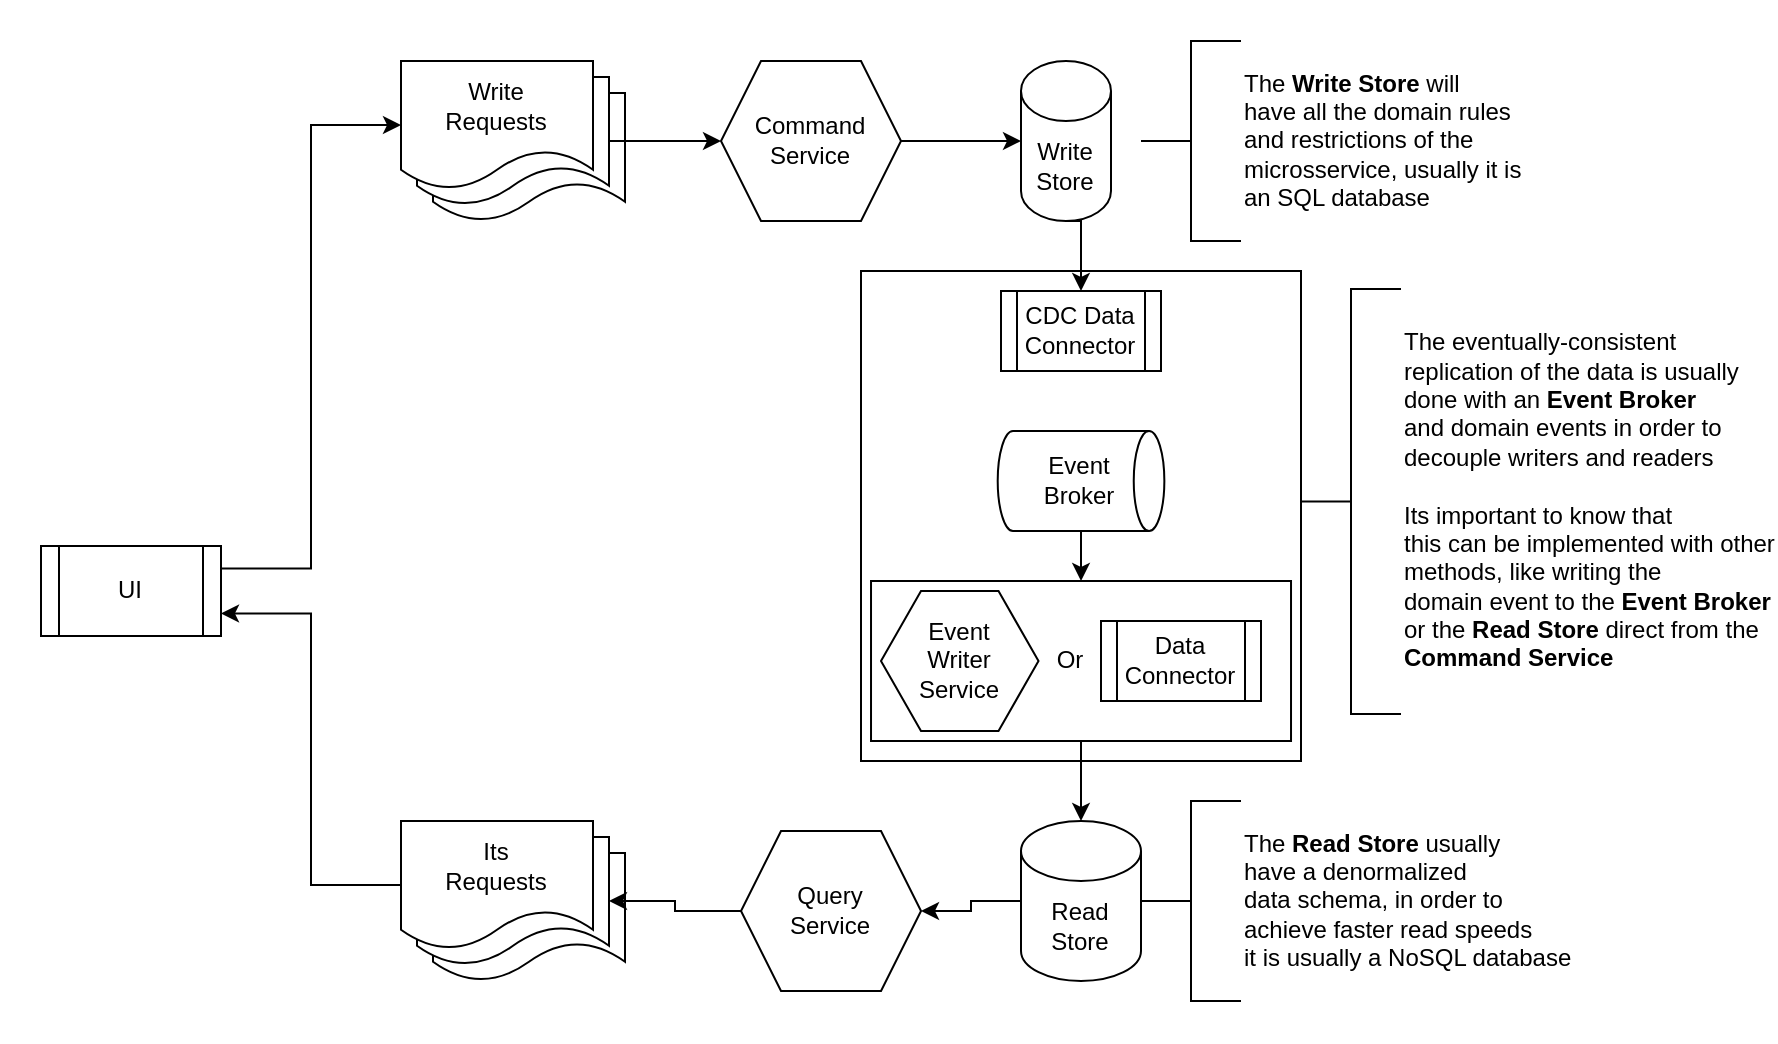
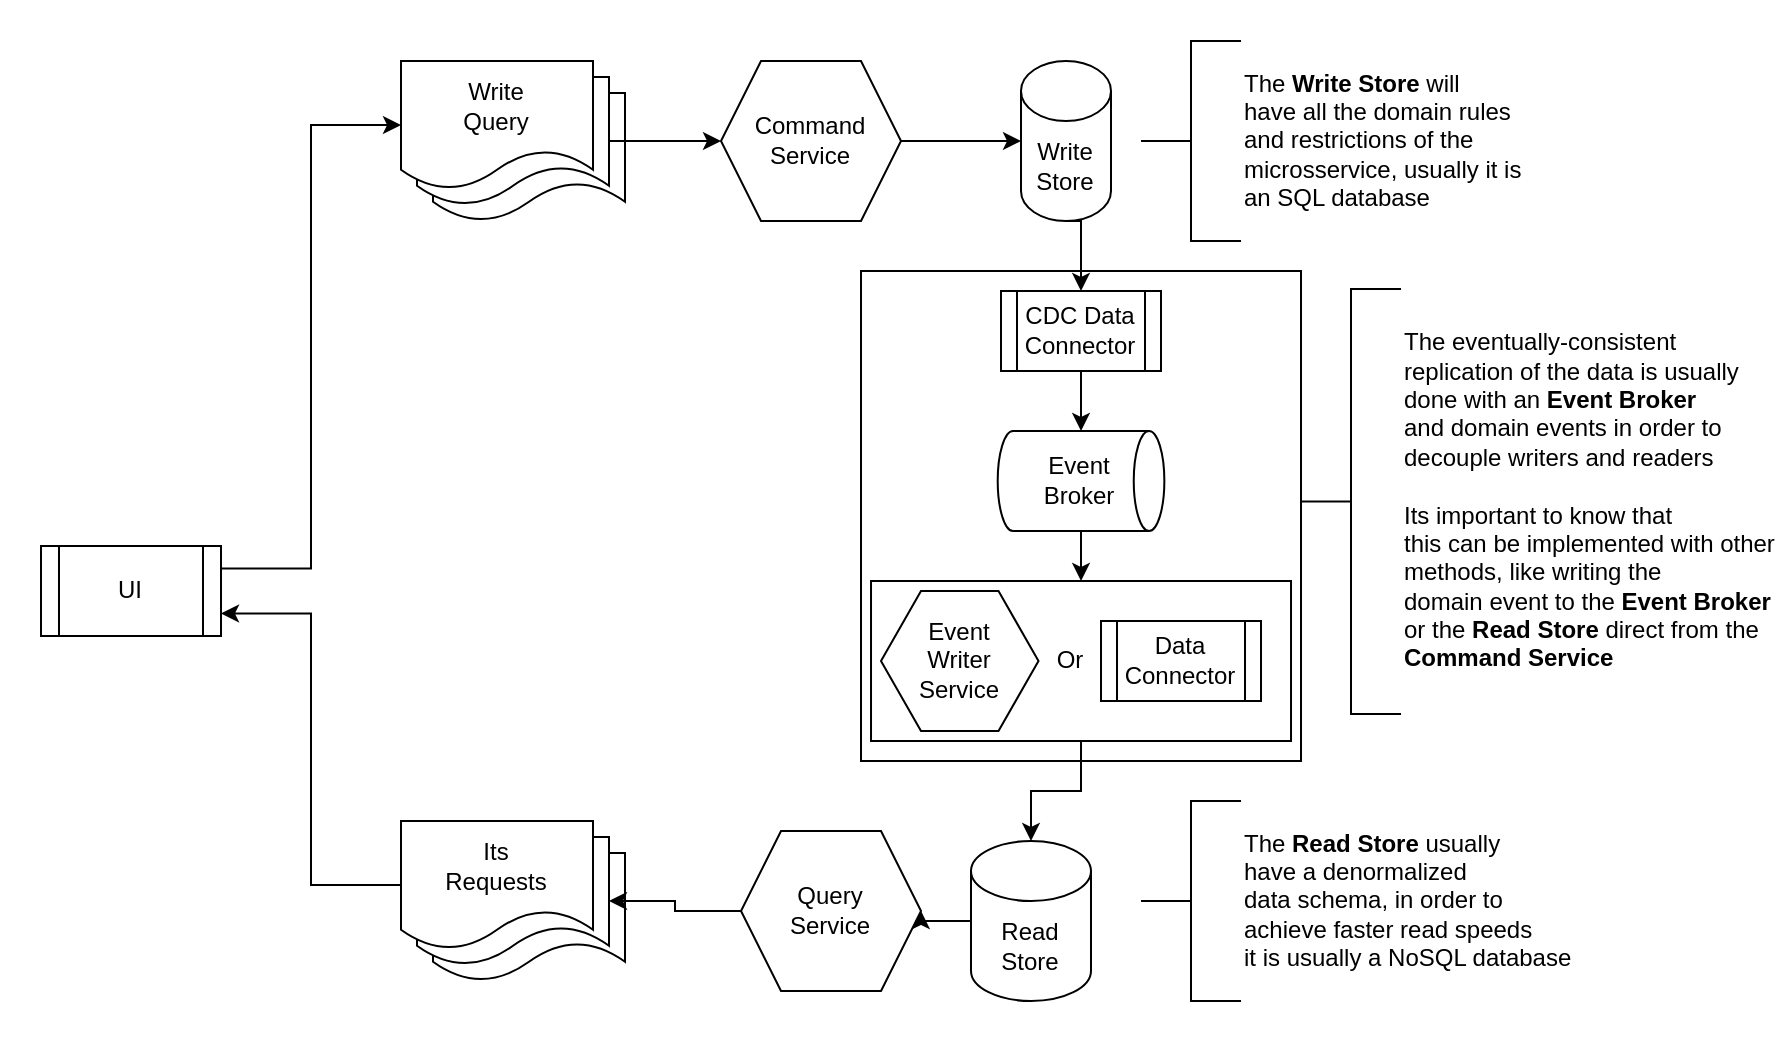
node "Write Requests": label "Write Requests" -> "Write Query"
edge "CDC Data Connector" -> "Event Broker": added
node "Read Store": moved (1081, 901) -> (1031, 921)
